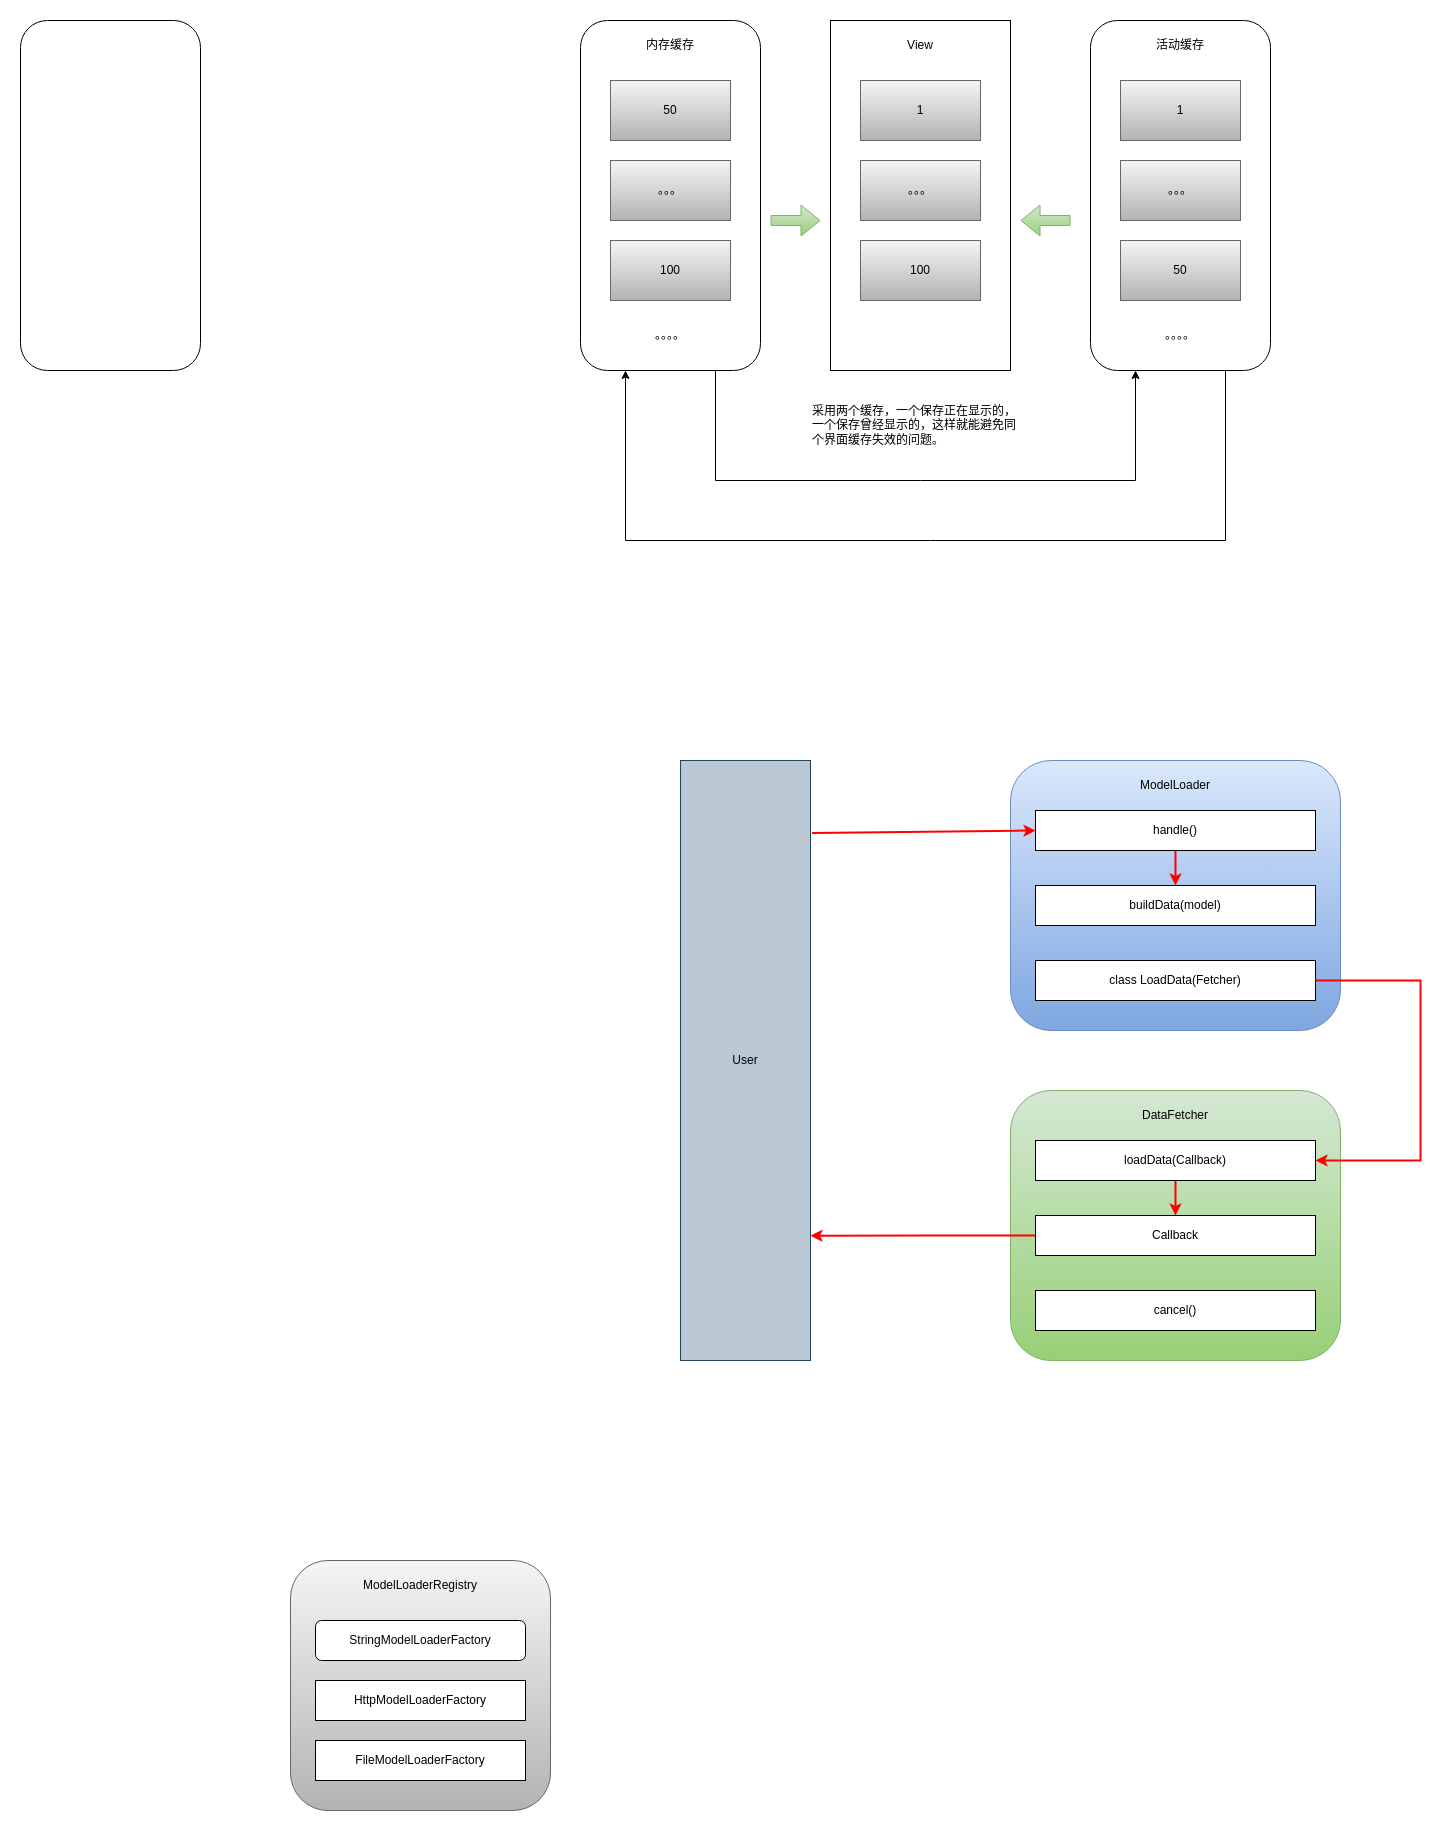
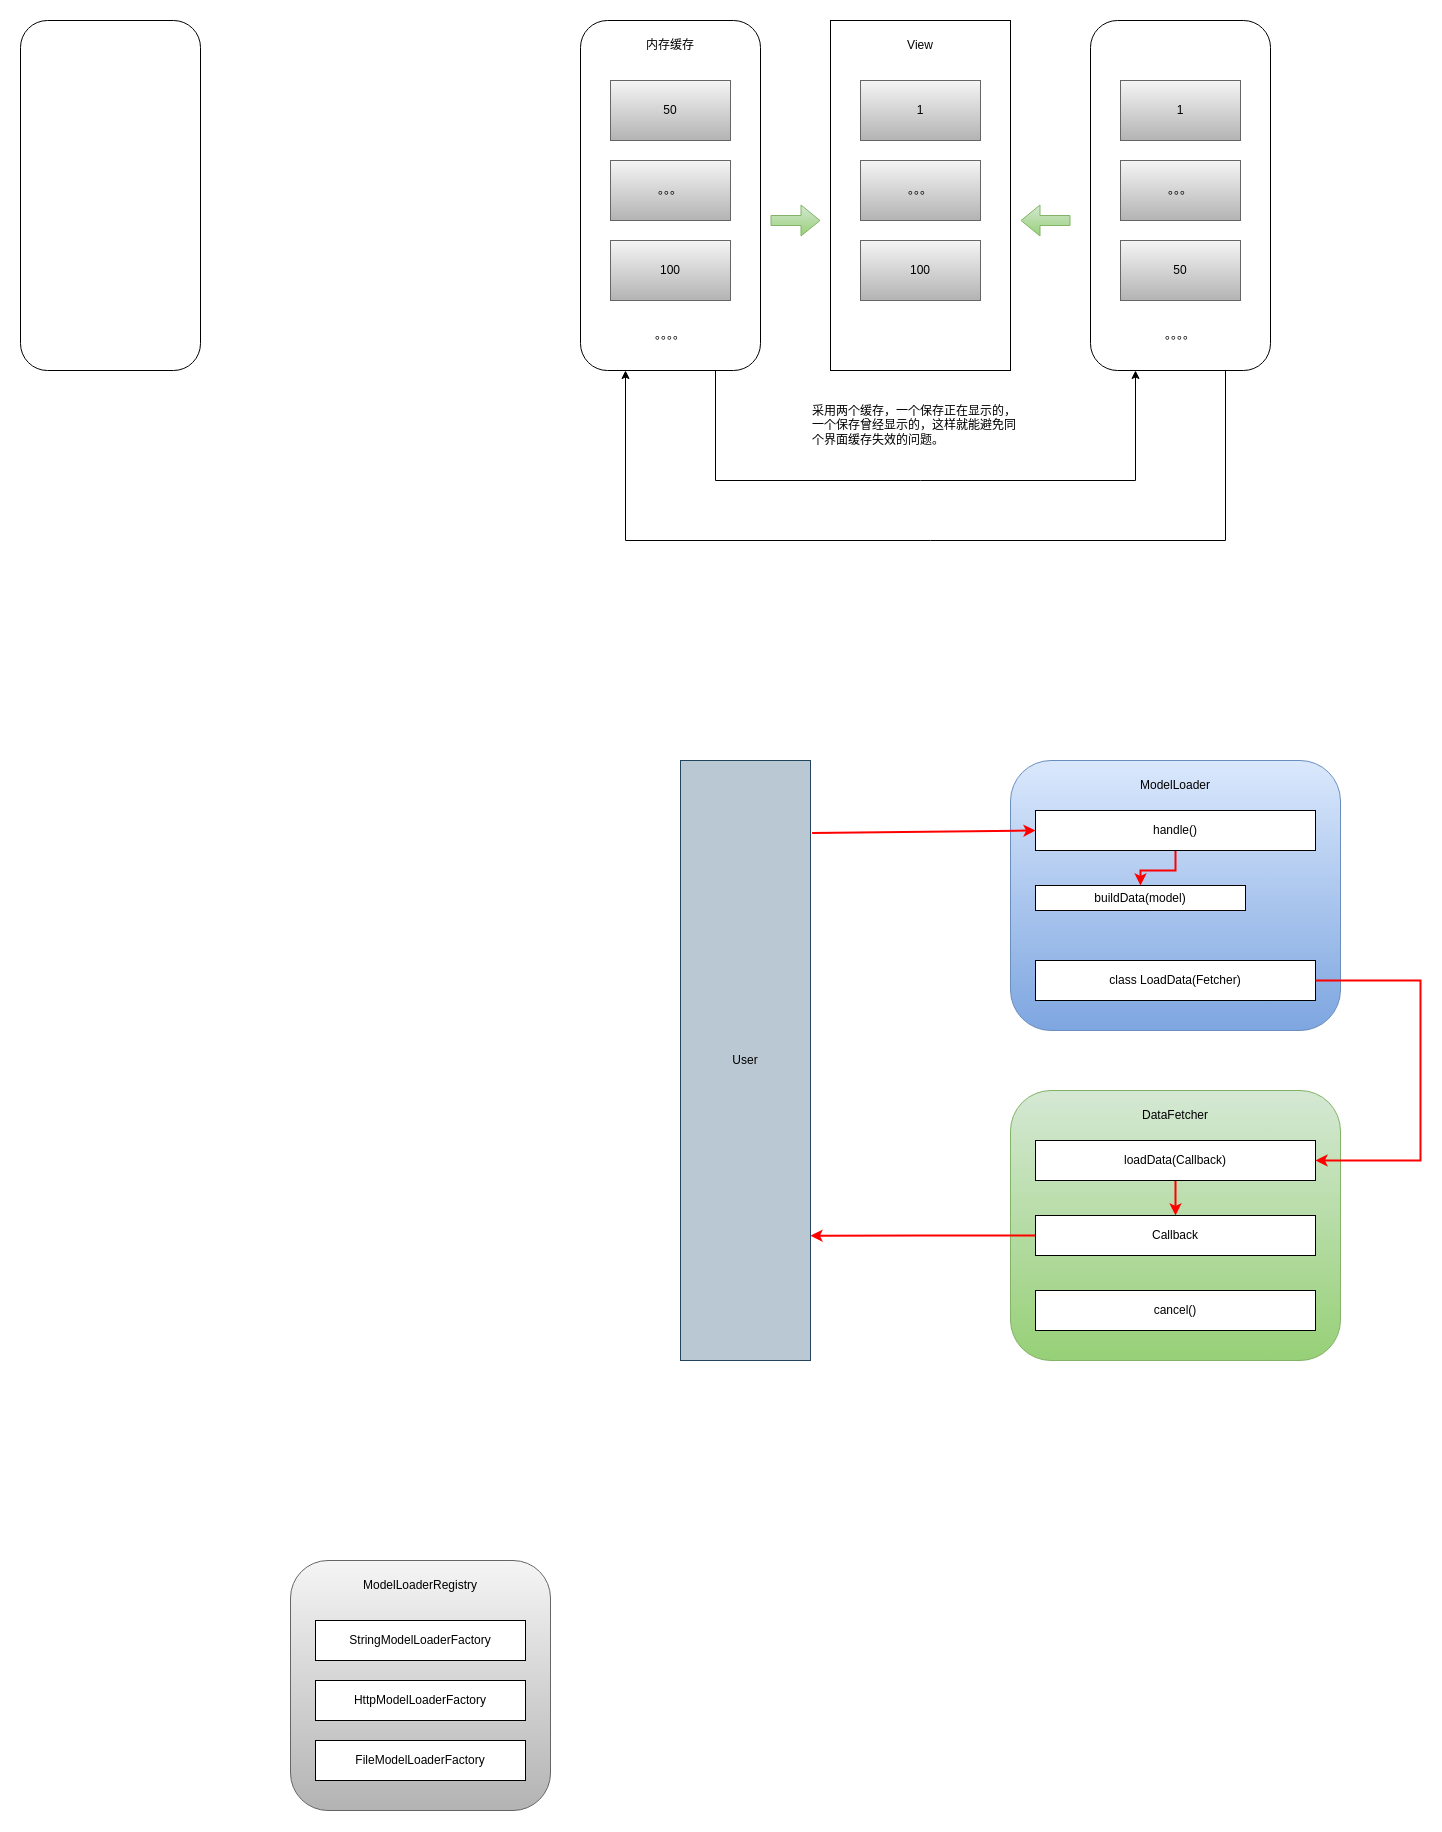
node "活动缓存": removed
node "buildData(model)": size 280x40 -> 210x25
node "StringModelLoaderFactory": shape rounded rectangle -> rectangle
